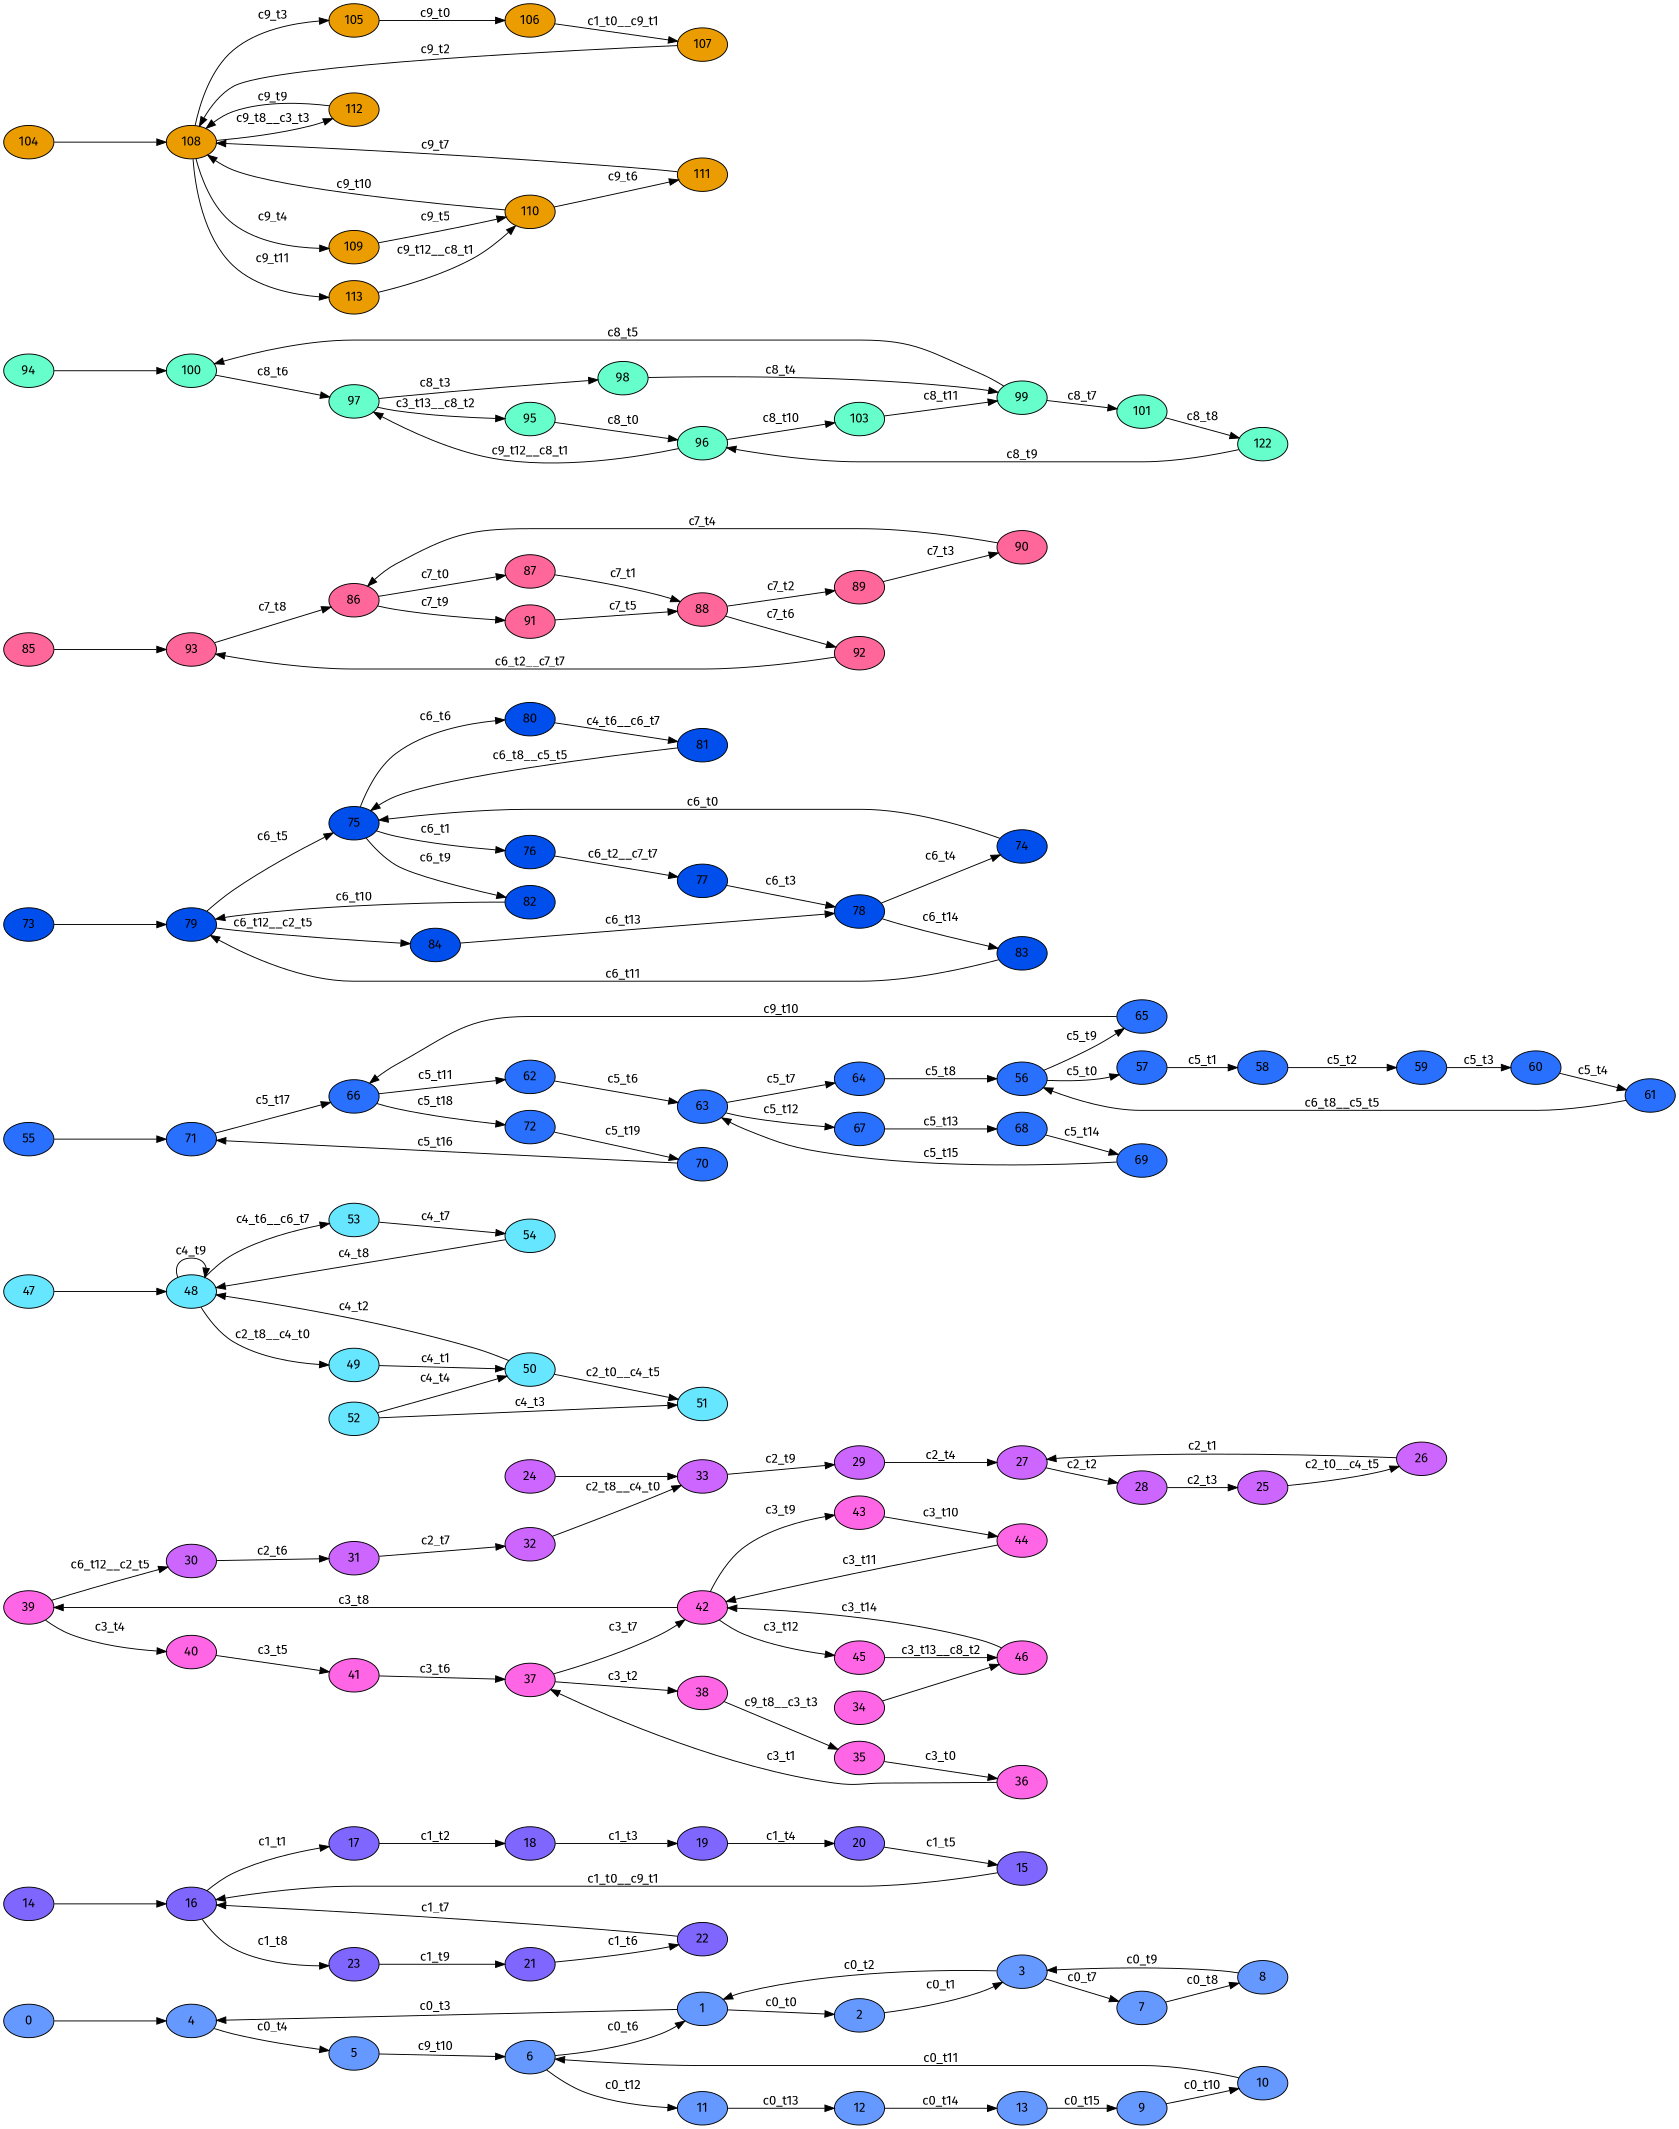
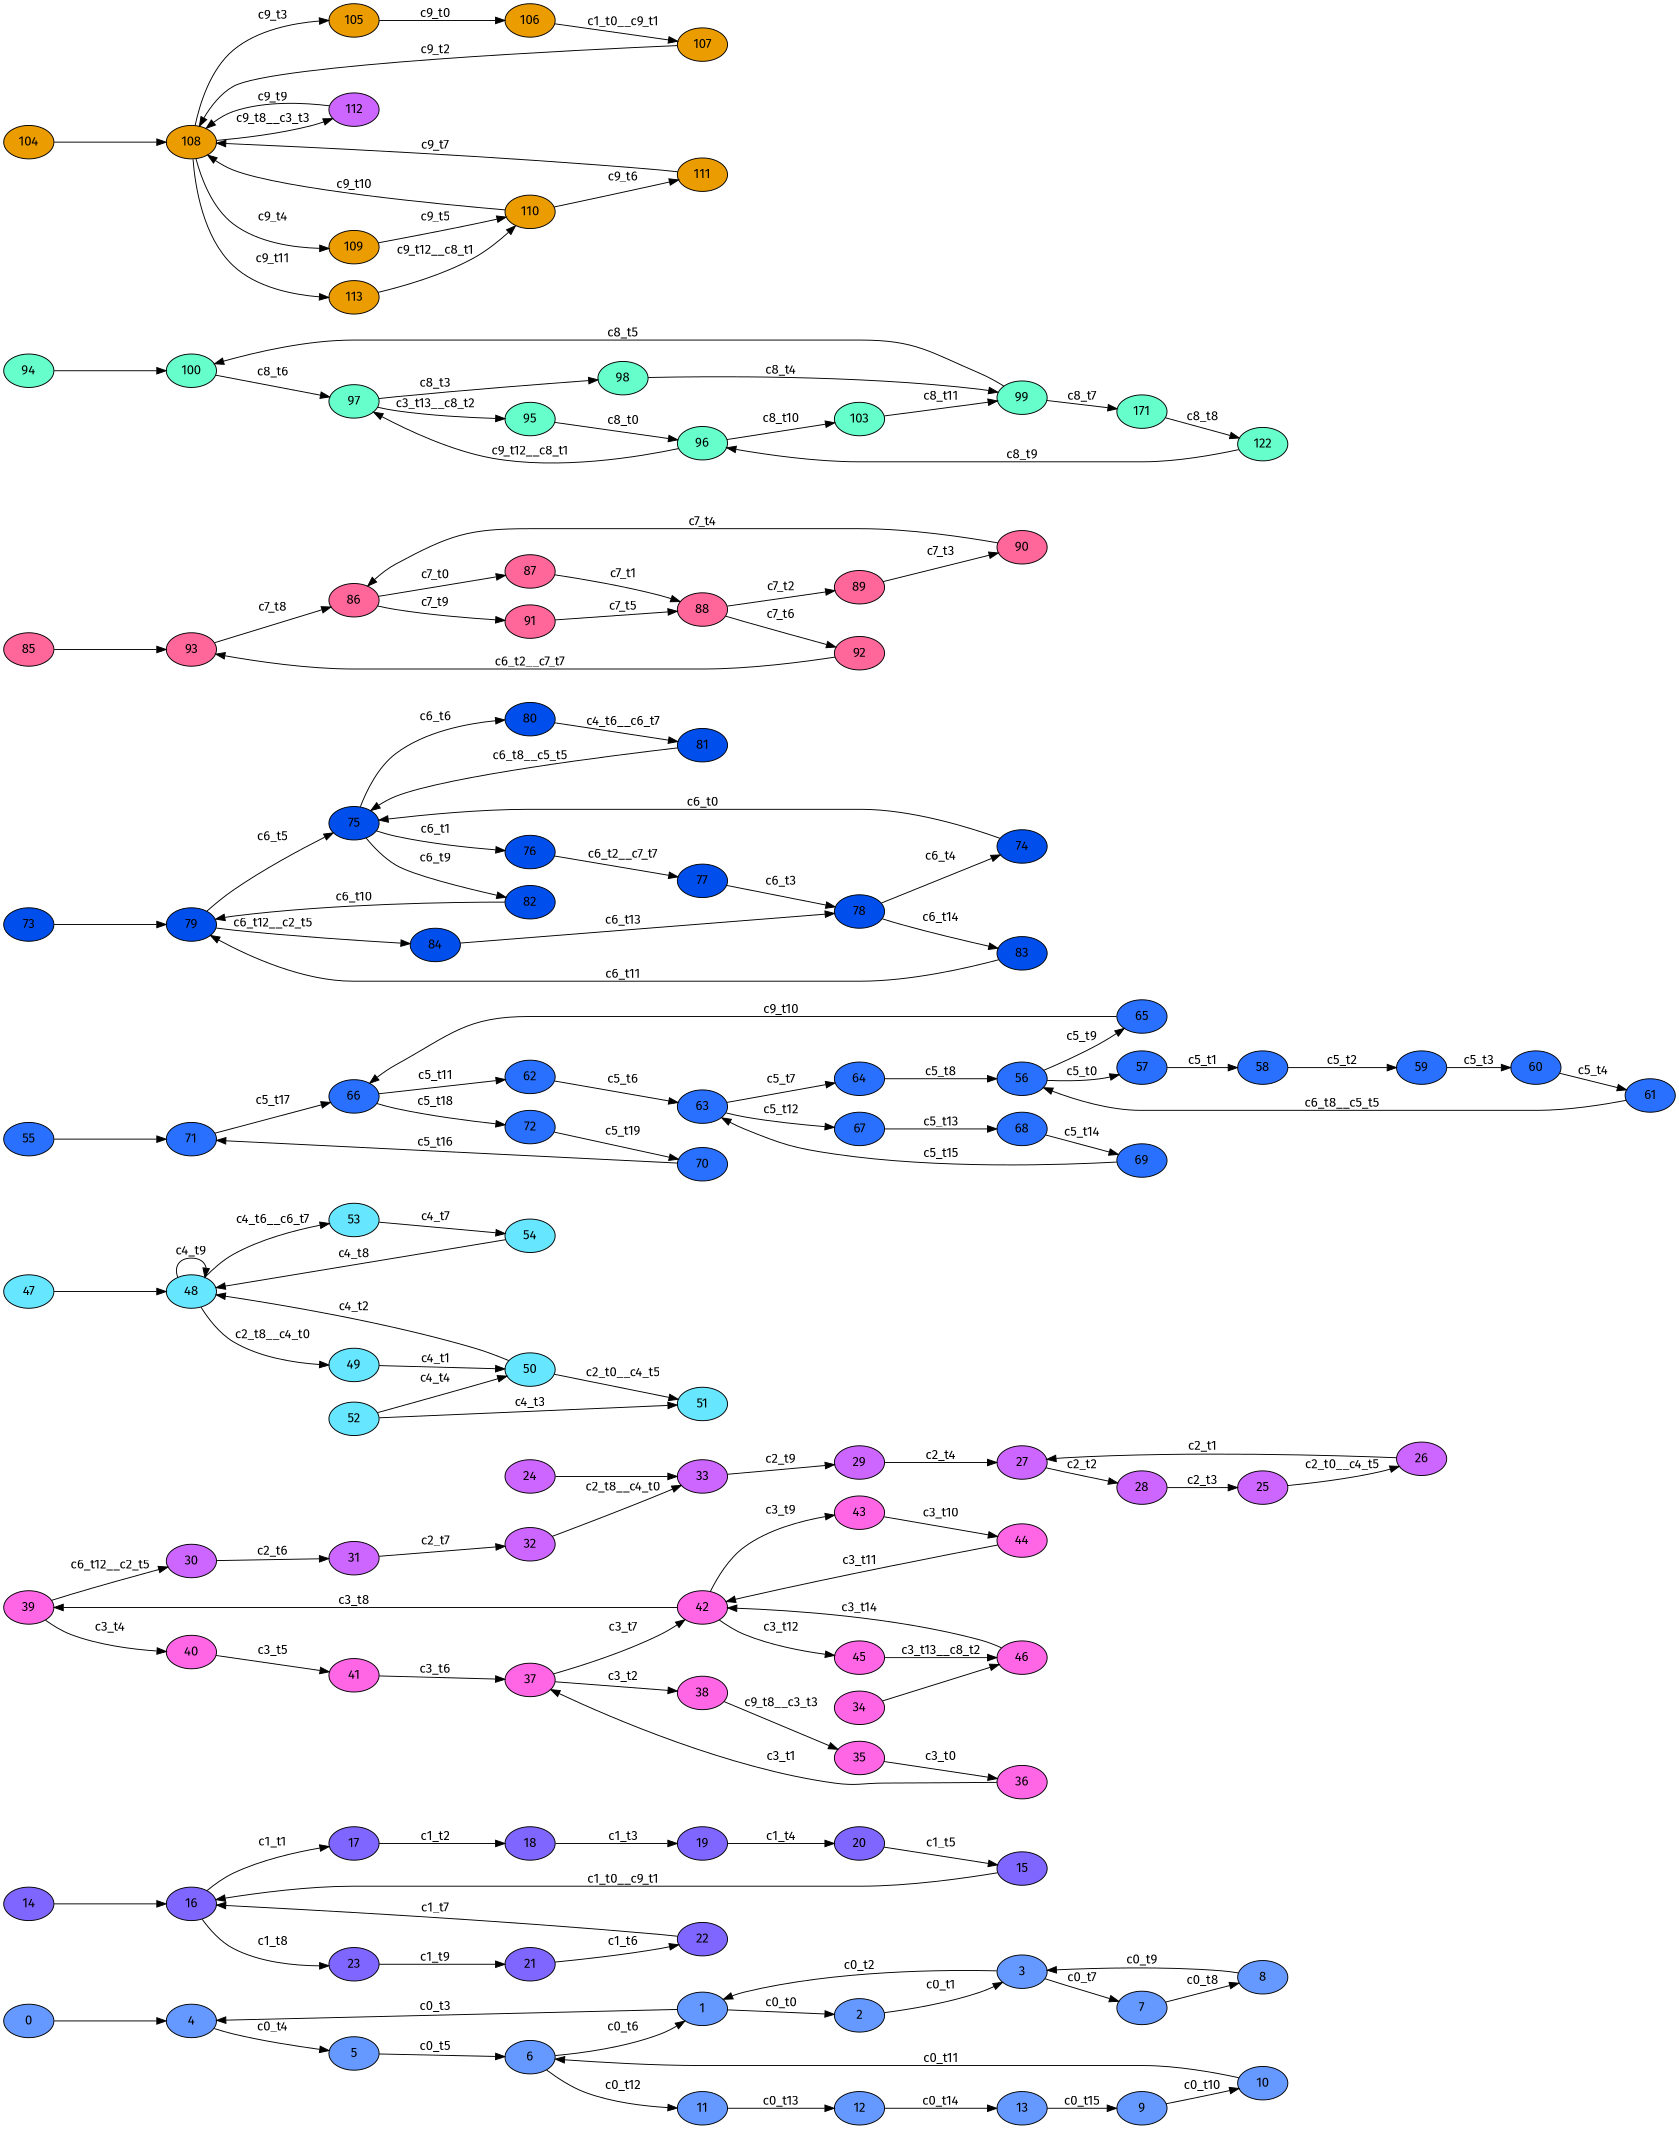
node "112": fillcolor #eb9c00 -> #cc66ff
node "101": label "101" -> "171"
edge "5" -> "6": label "c9_t10" -> "c0_t5"
